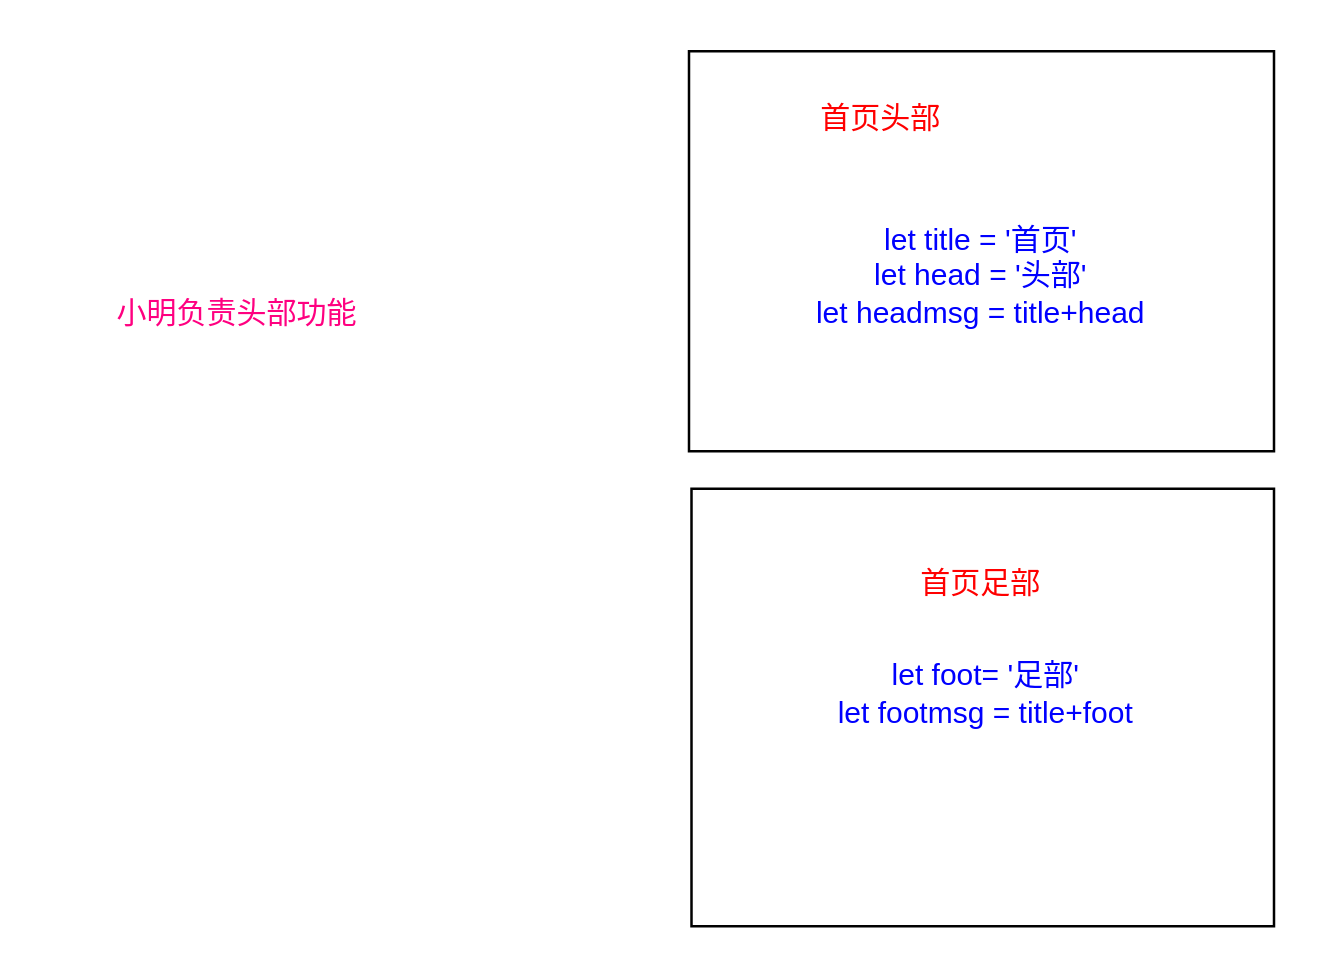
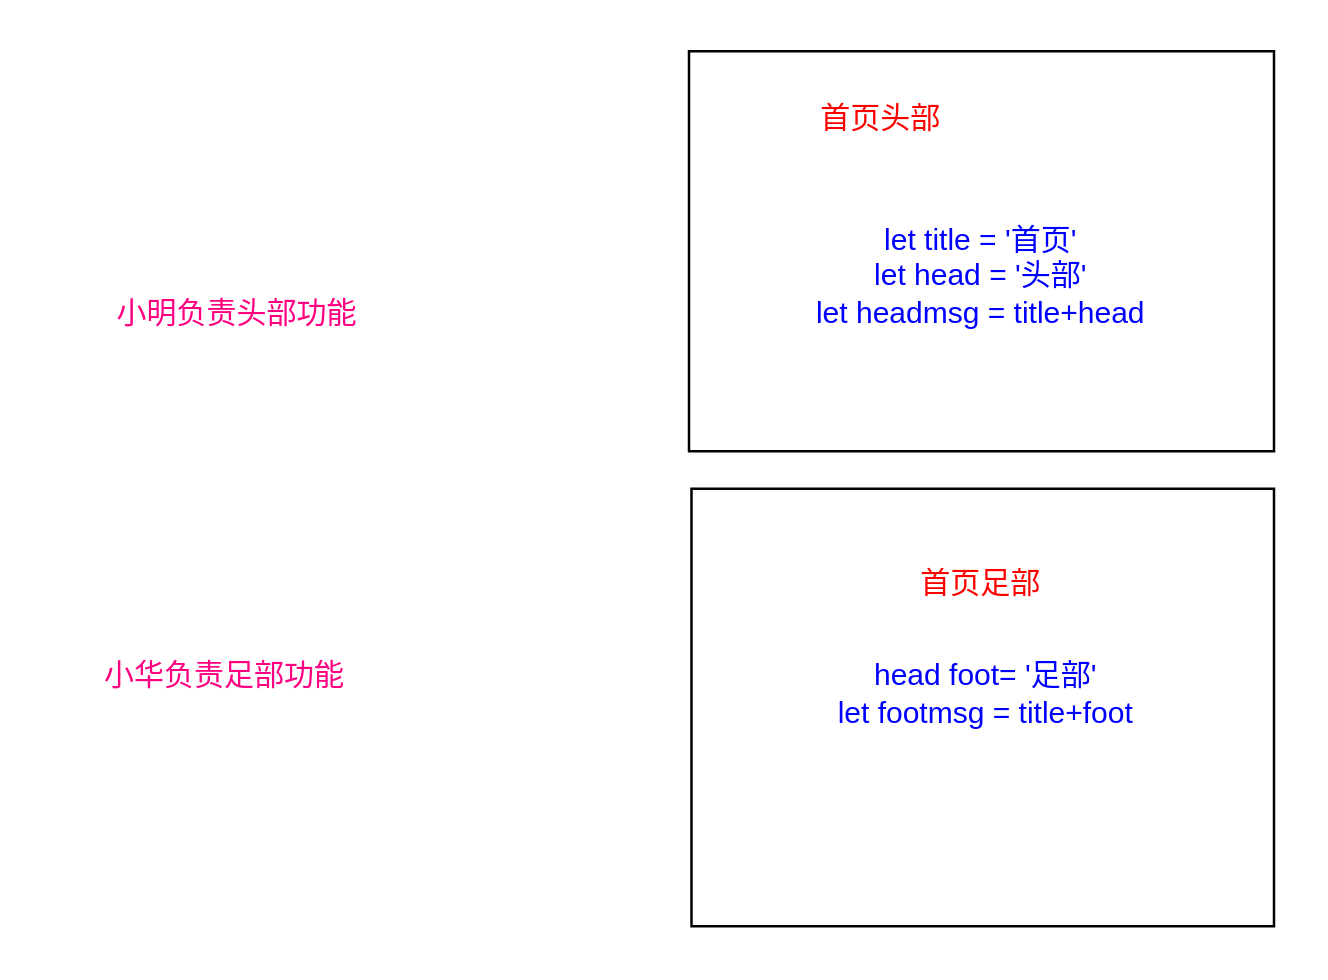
node "小华负责足部功能": added
node "let foot= '足部' let footmsg = title+foot": label "let foot= '足部' let footmsg = title+foot" -> "head foot= '足部' let footmsg = title+foot"
